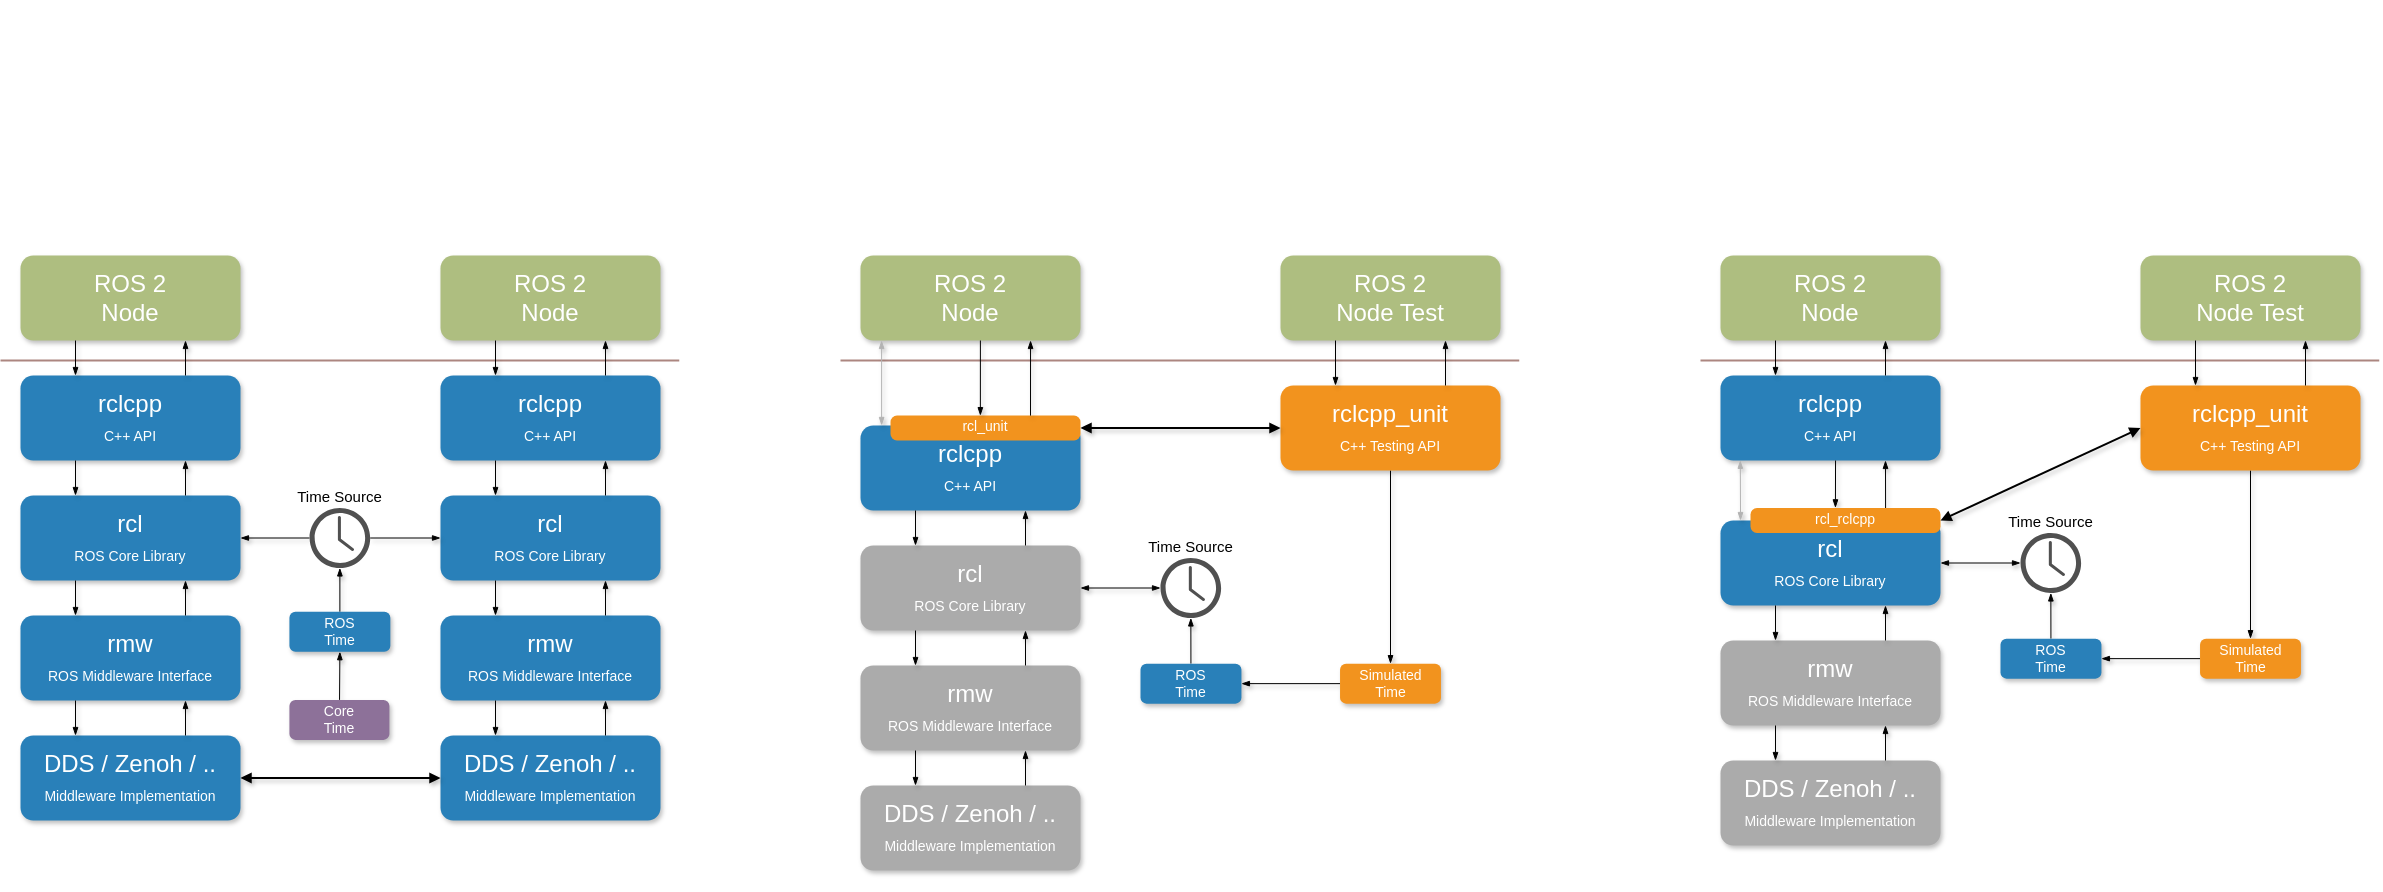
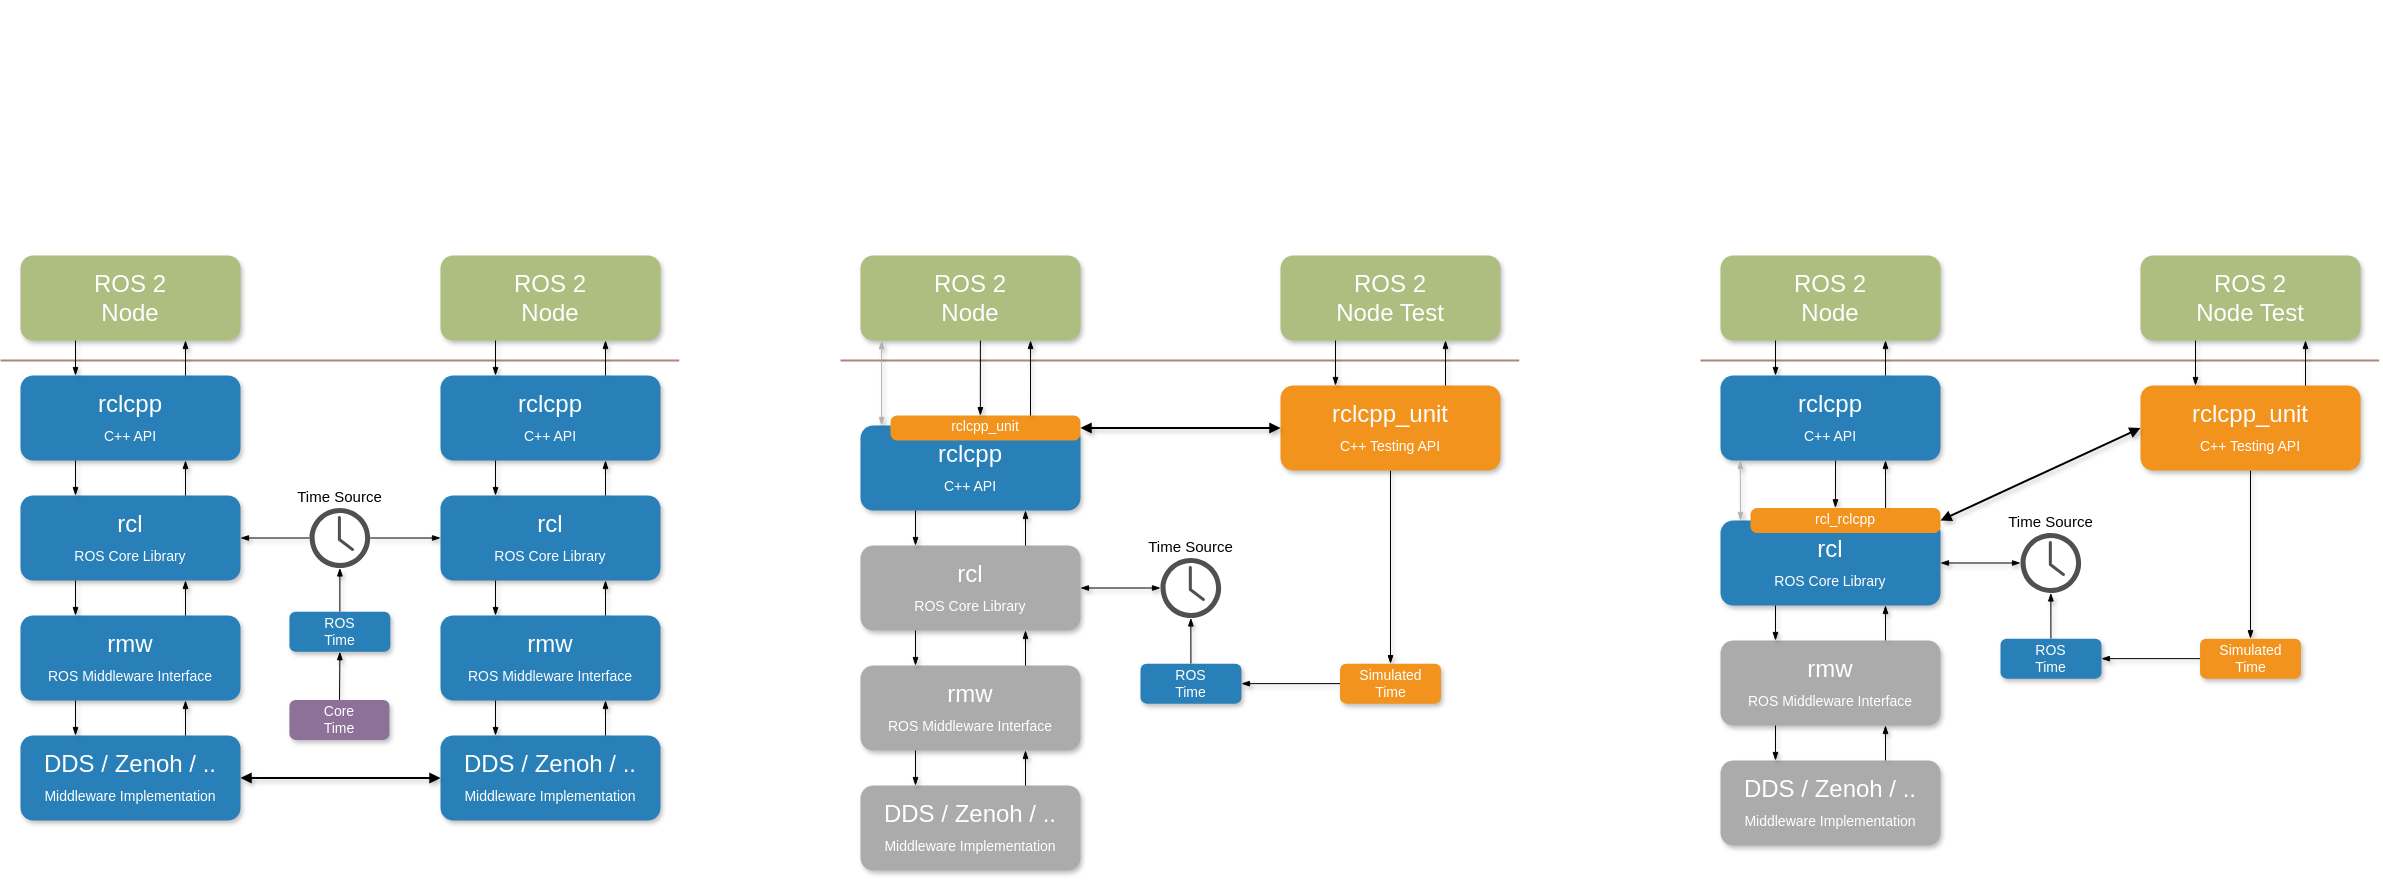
node "rcl_unit": label "rcl_unit" -> "rclcpp_unit"
